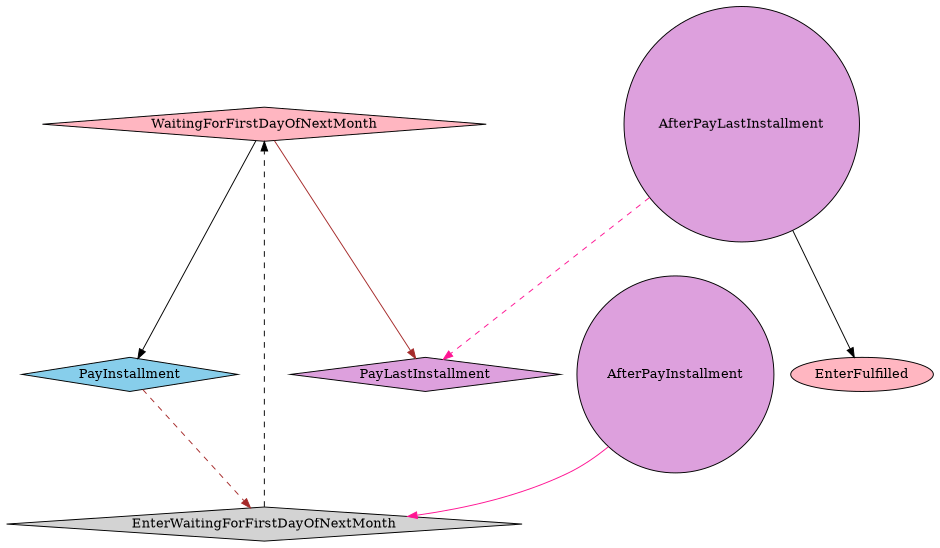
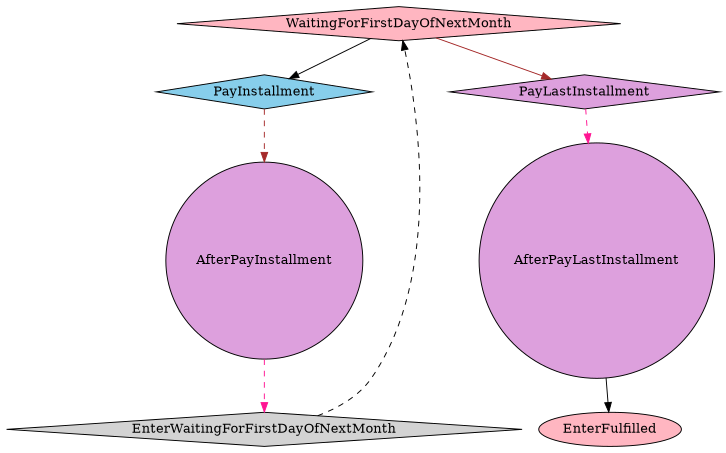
edge "AfterPayLastInstallment" -> "PayLastInstallment": reversed
edge "PayInstallment" -> "EnterWaitingForFirstDayOfNextMonth": now "PayInstallment" -> "AfterPayInstallment"
edge "AfterPayInstallment" -> "EnterWaitingForFirstDayOfNextMonth": style solid -> dashed
